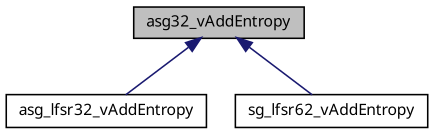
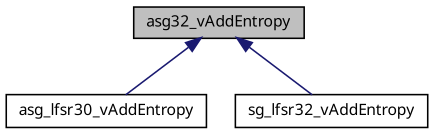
node "asg_lfsr32_vAddEntropy": label "asg_lfsr32_vAddEntropy" -> "asg_lfsr30_vAddEntropy"
node "sg_lfsr62_vAddEntropy": label "sg_lfsr62_vAddEntropy" -> "sg_lfsr32_vAddEntropy"
